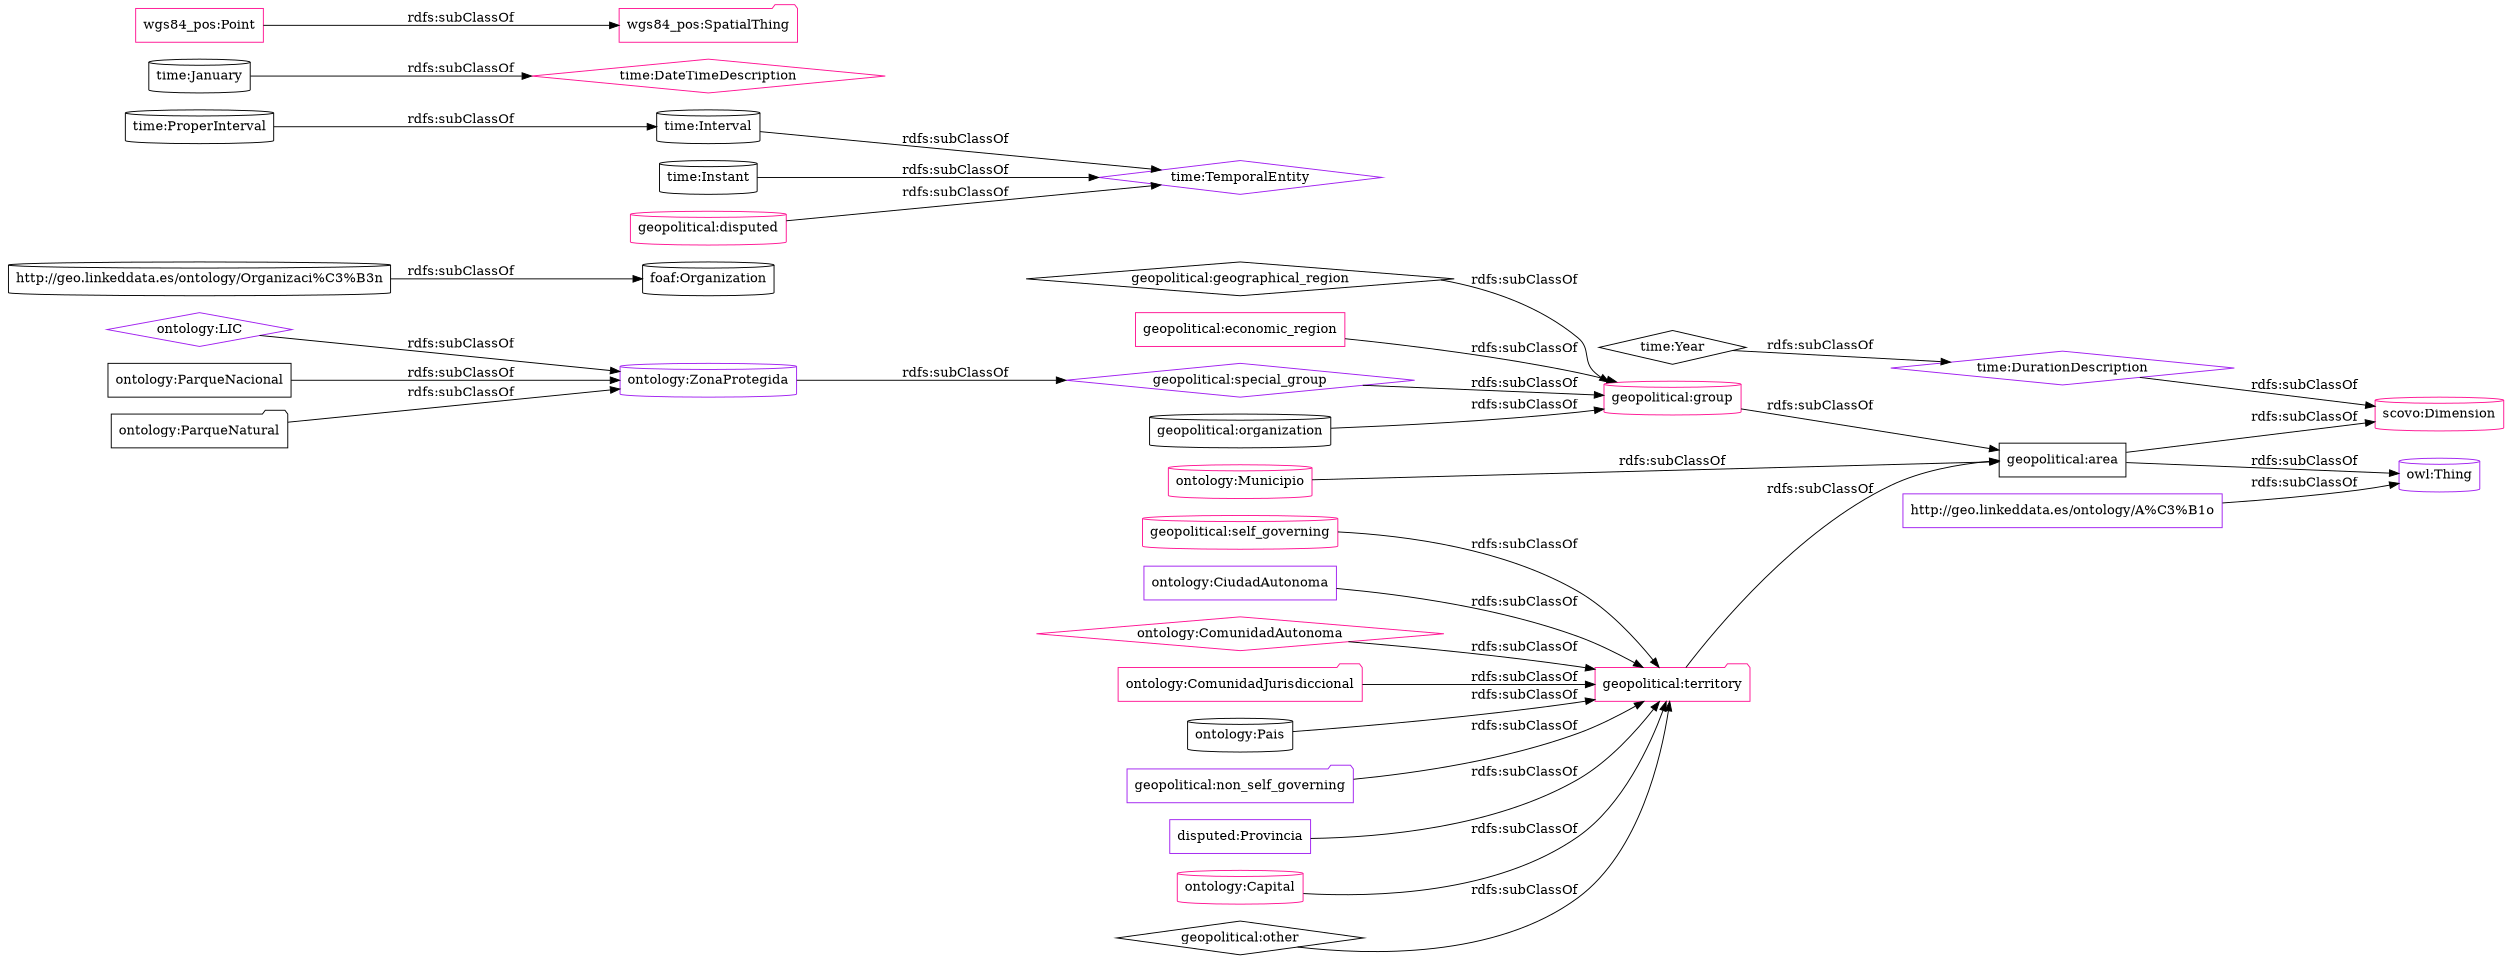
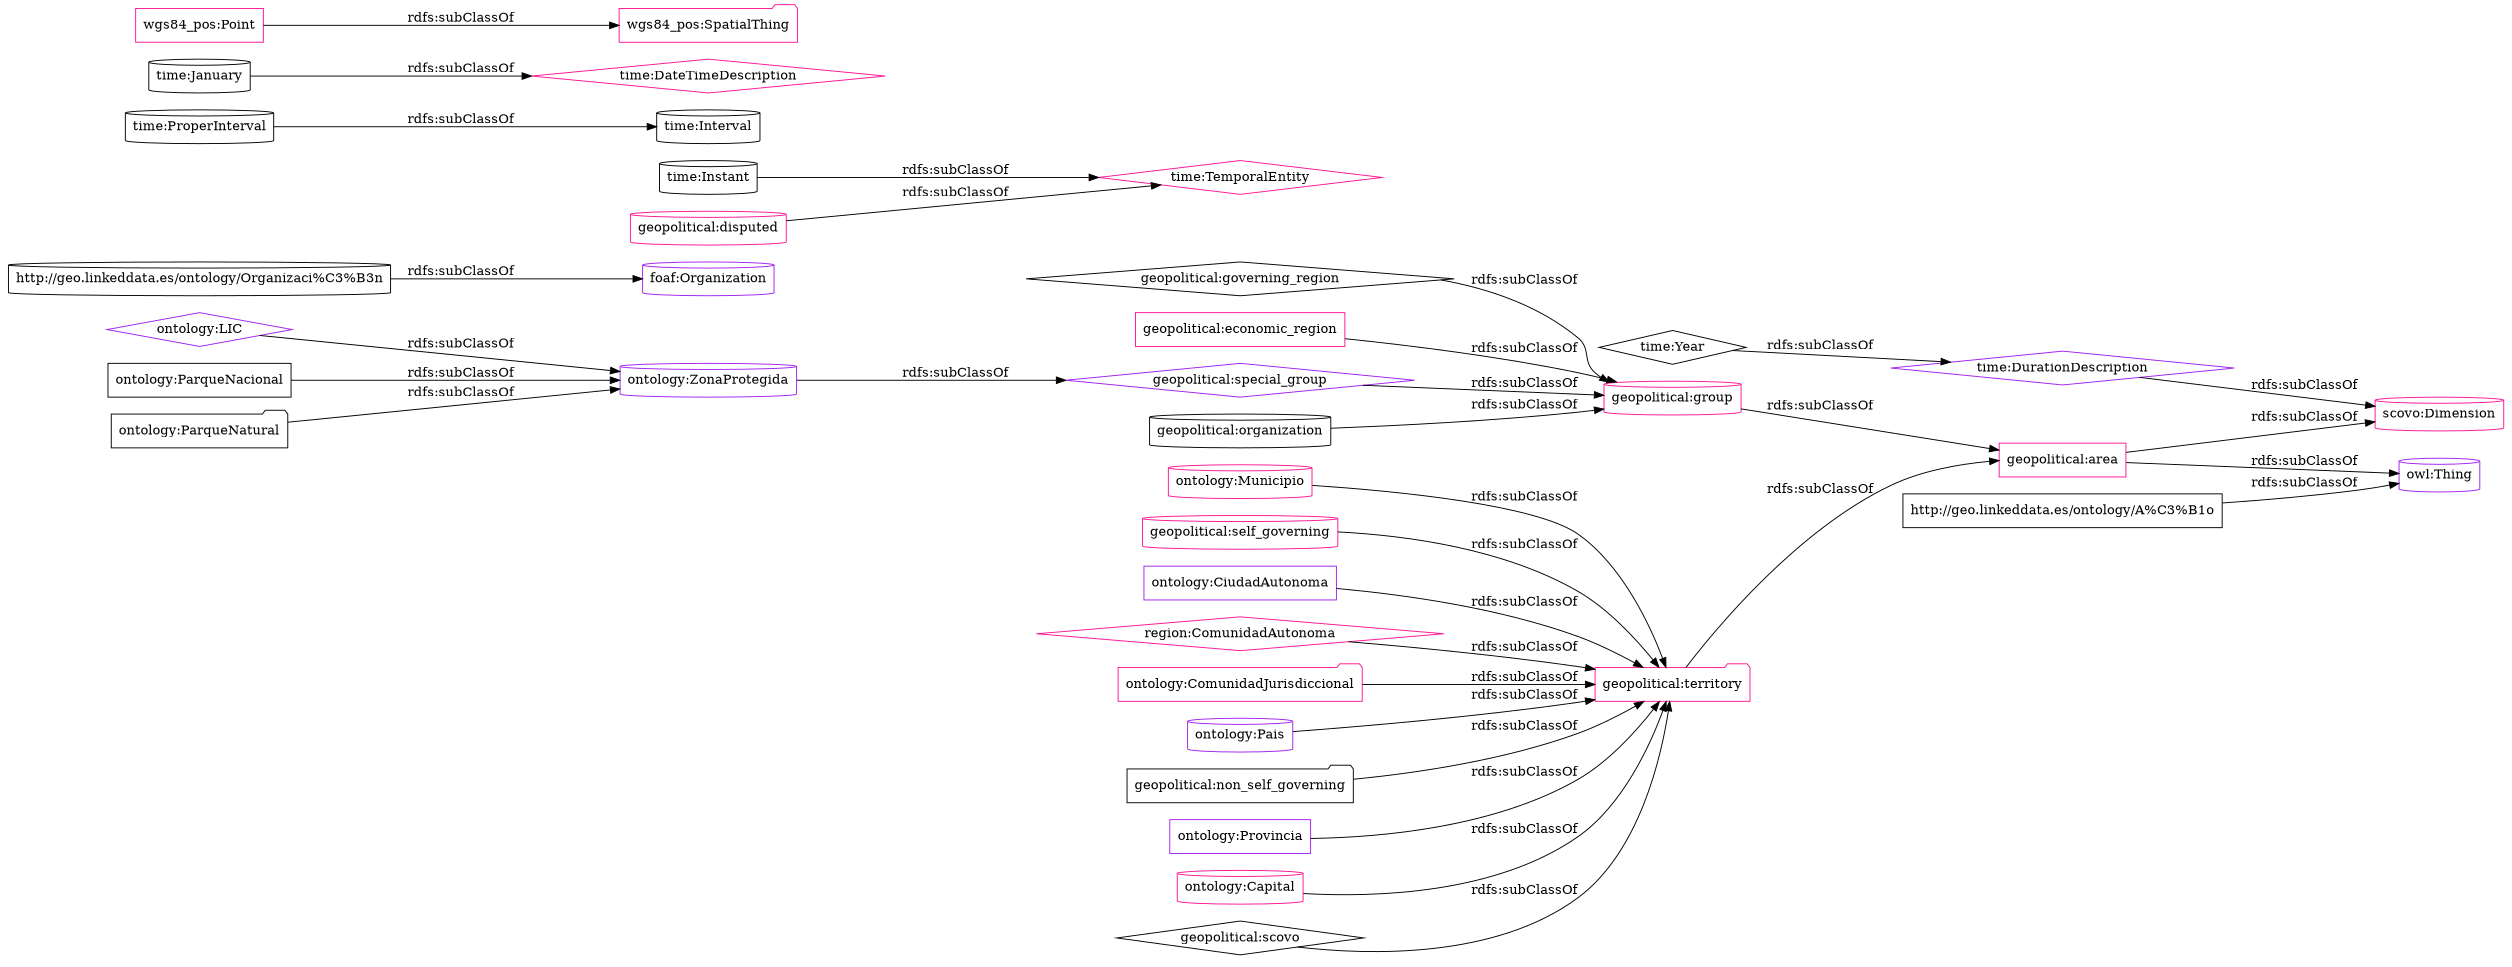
edge "time:Interval" -> "time:TemporalEntity": removed, label "rdfs:subClassOf"
node "time:TemporalEntity": color purple -> deeppink
node "foaf:Organization": color black -> purple
node "geopolitical:geographical_region": label "geopolitical:geographical_region" -> "geopolitical:governing_region"
node "geopolitical:area": color black -> deeppink
edge "ontology:Municipio" -> "geopolitical:area": now "ontology:Municipio" -> "geopolitical:territory"
node "http://geo.linkeddata.es/ontology/A%C3%B1o": color purple -> black
node "ontology:ComunidadAutonoma": label "ontology:ComunidadAutonoma" -> "region:ComunidadAutonoma"
node "ontology:Pais": color black -> purple
node "geopolitical:non_self_governing": color purple -> black
node "disputed:Provincia": label "disputed:Provincia" -> "ontology:Provincia"
node "geopolitical:other": label "geopolitical:other" -> "geopolitical:scovo"
